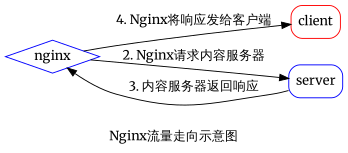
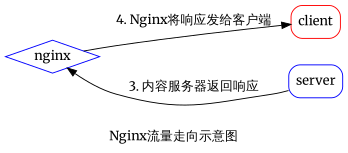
edge "nginx" -> "server": removed, label "2. Nginx请求内容服务器"
